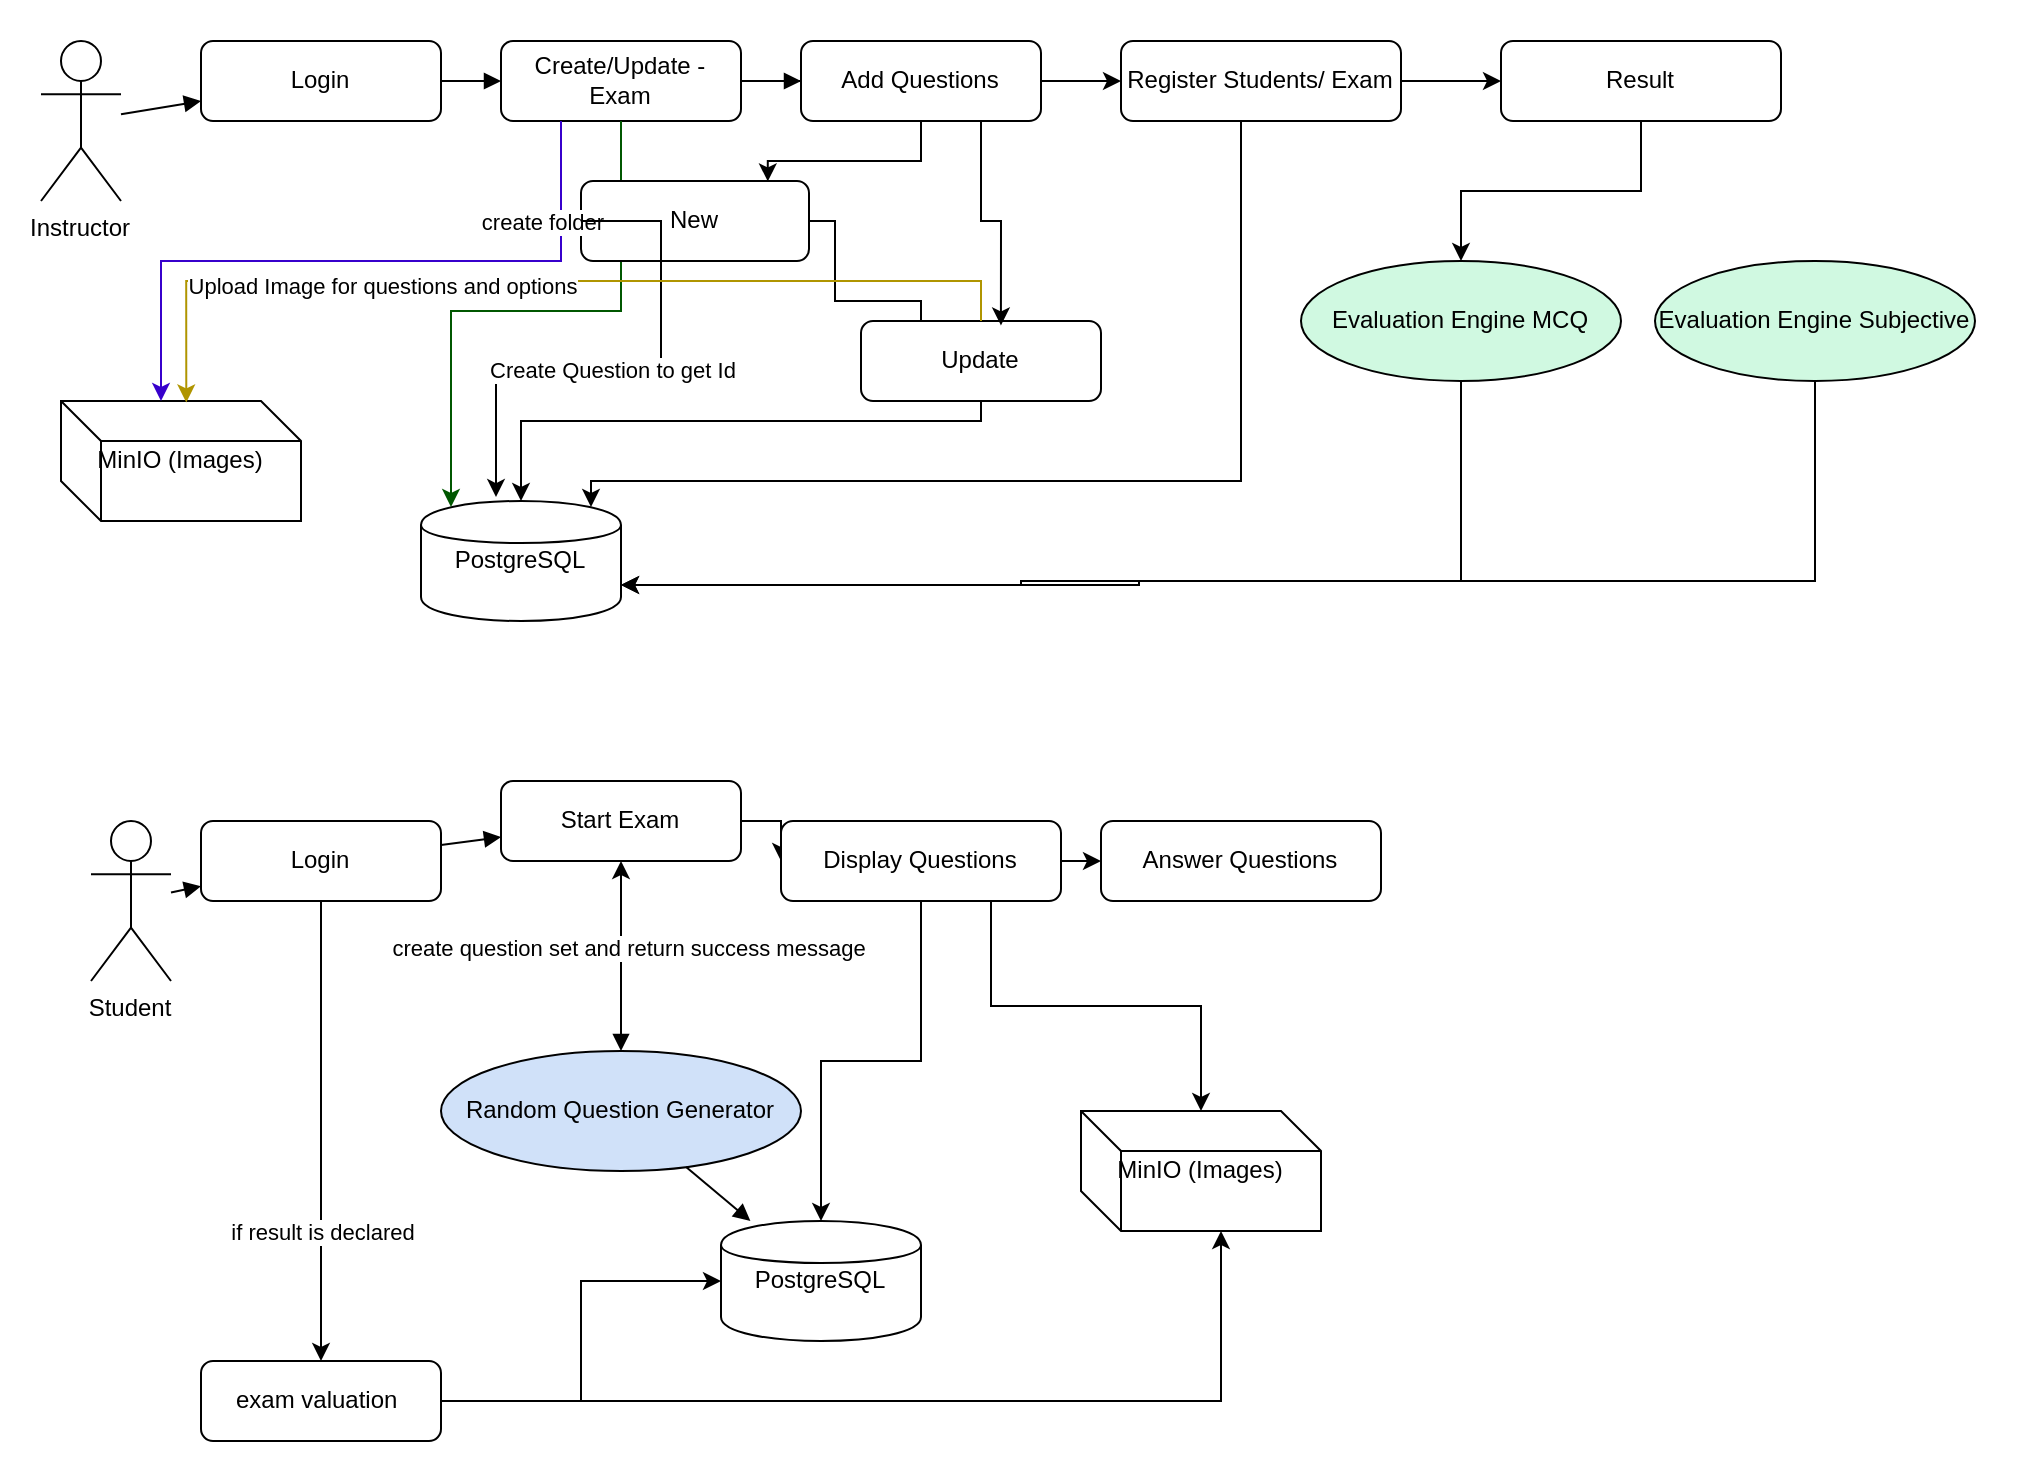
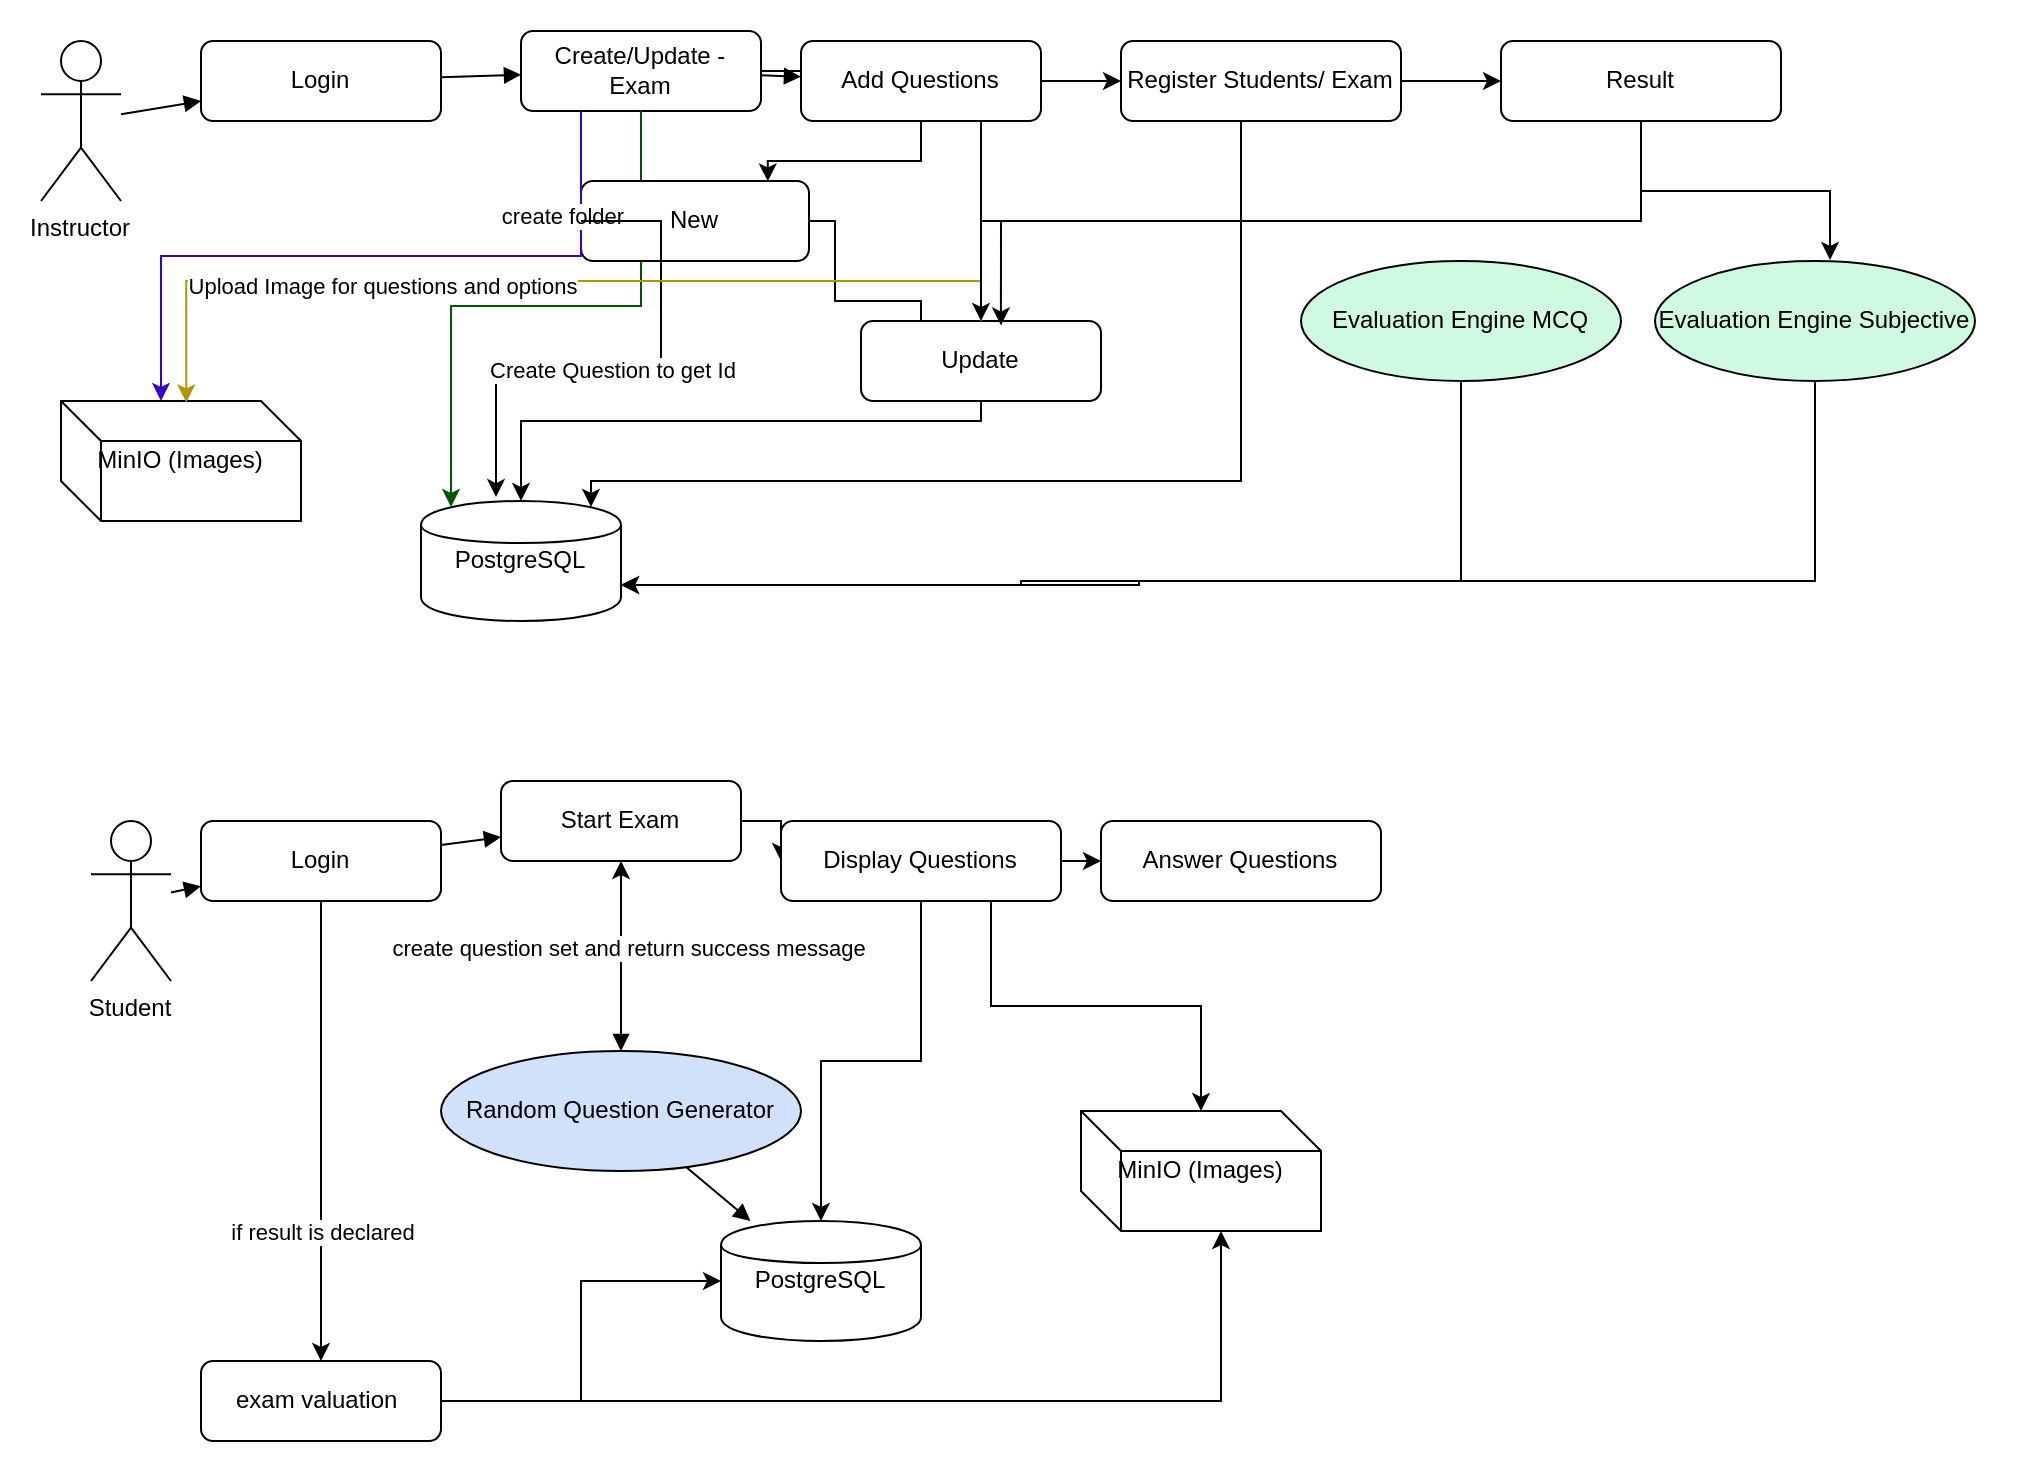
node "Create/Update - Exam": moved (621, 81) -> (641, 71)
edge "Result" -> "Evaluation Engine MCQ": now "Result" -> "Update"
edge "Result" -> "Evaluation Engine Subjective": added
